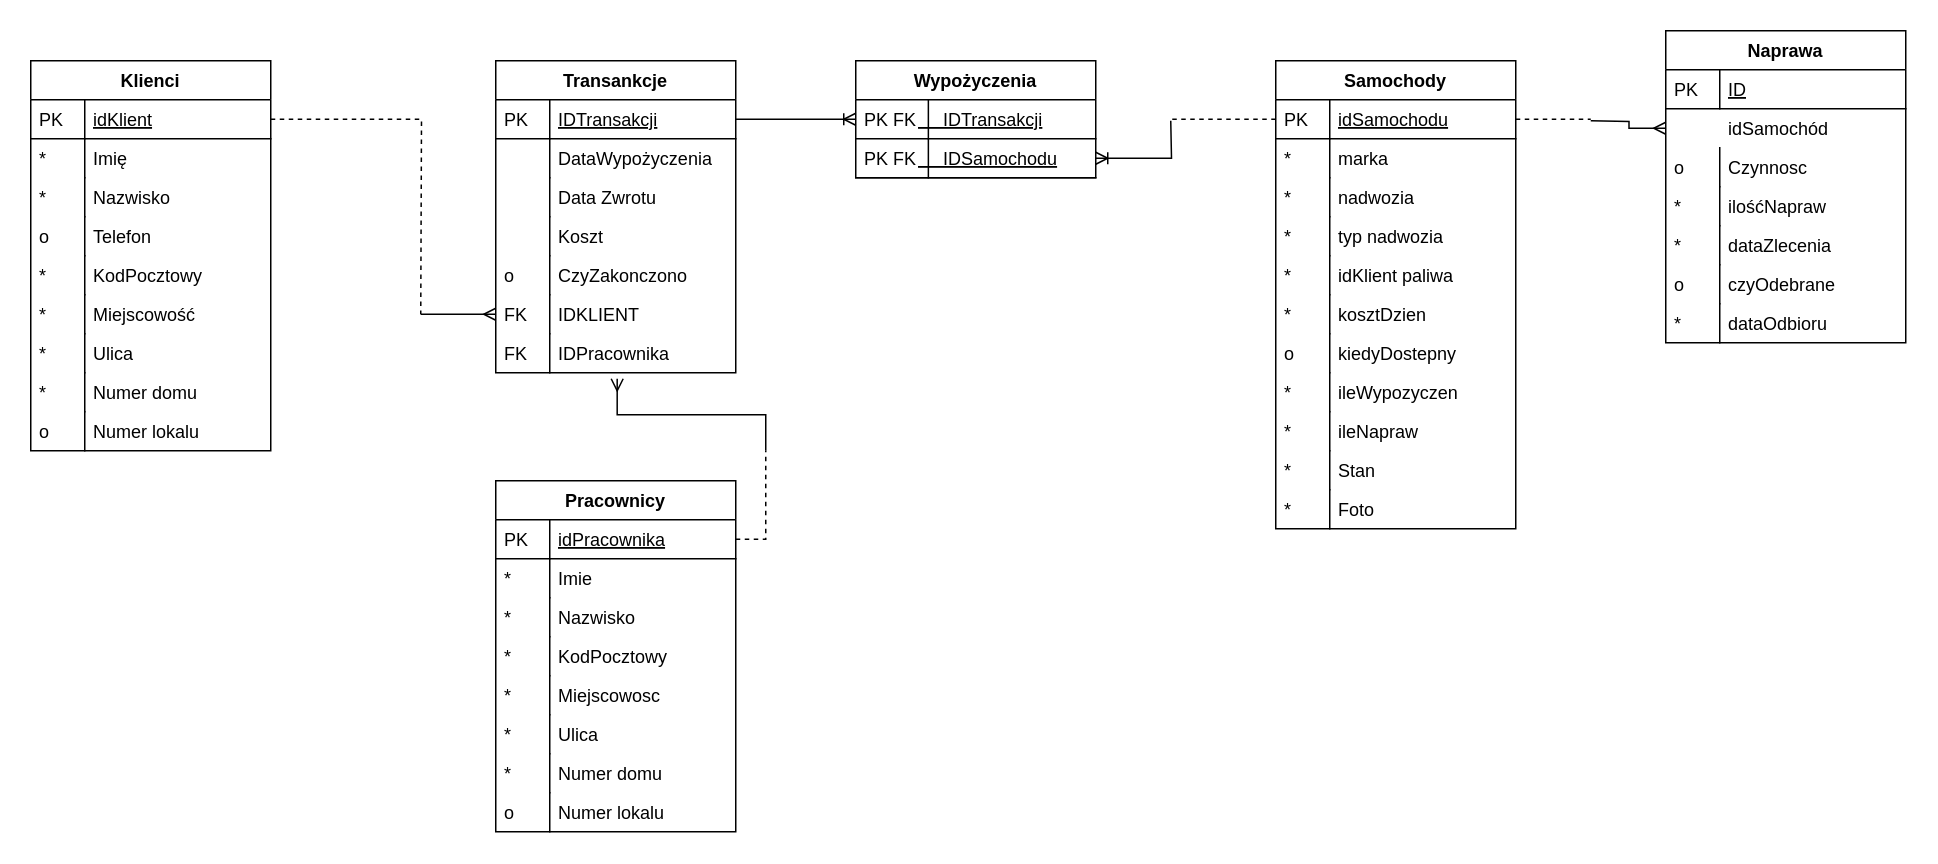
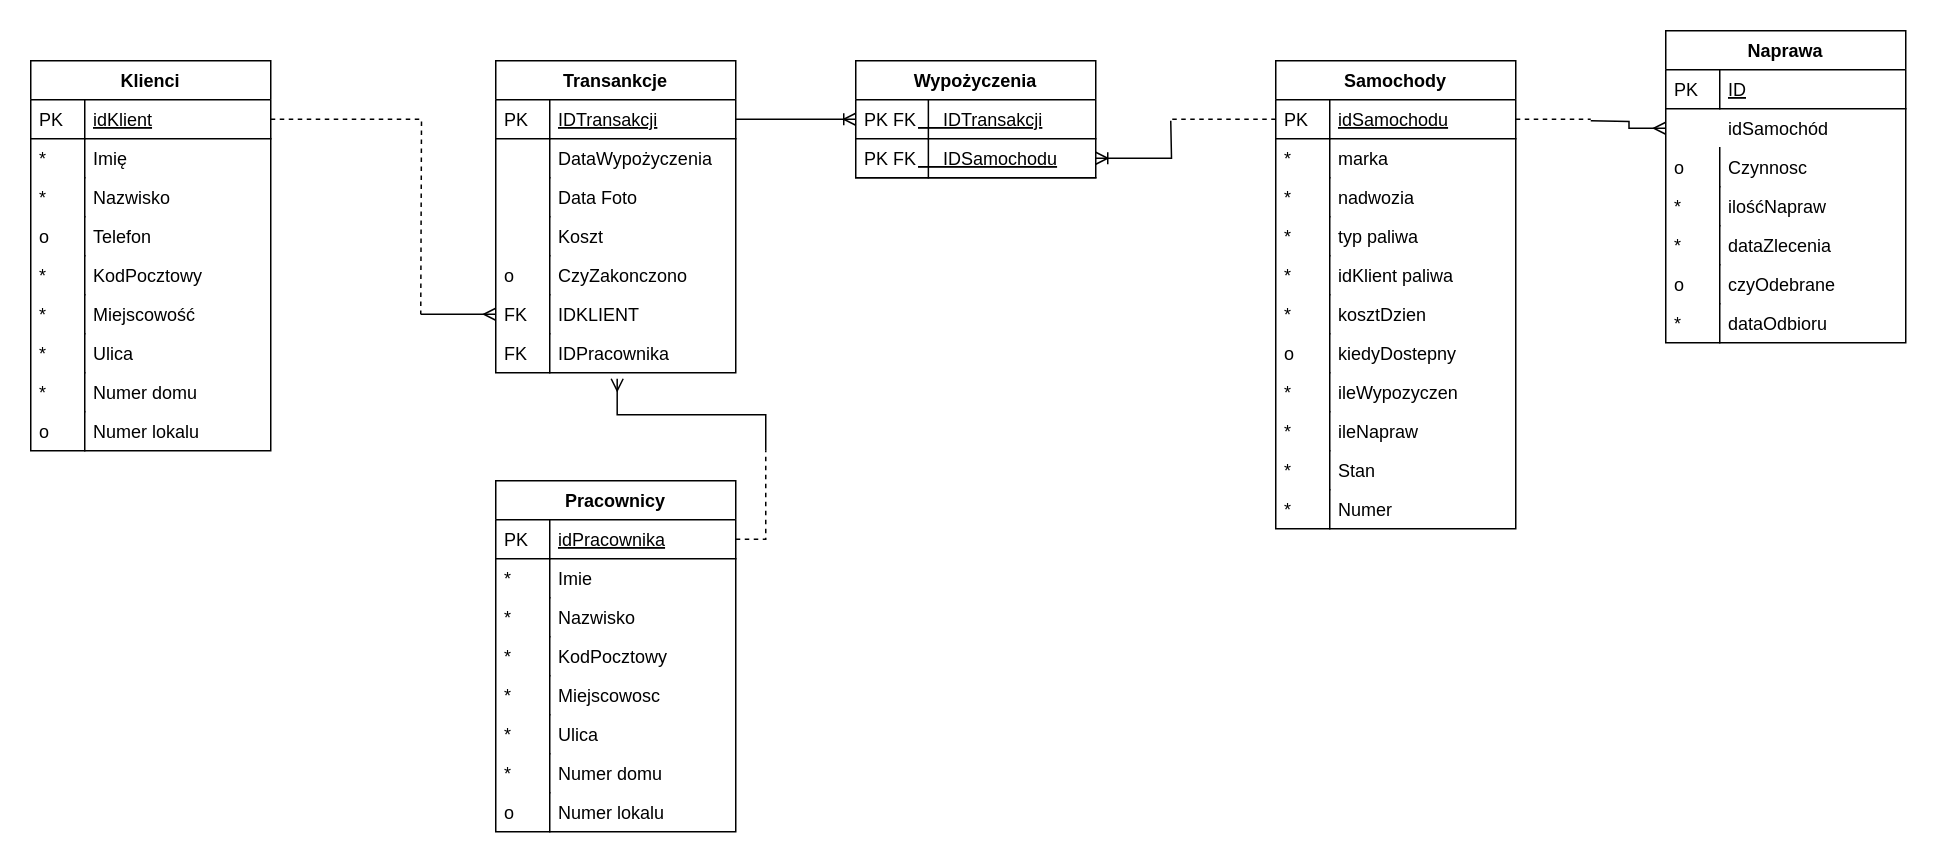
node "Data Zwrotu": label "Data Zwrotu" -> "Data Foto"
node "typ nadwozia": label "typ nadwozia" -> "typ paliwa"
node "Foto": label "Foto" -> "Numer"
